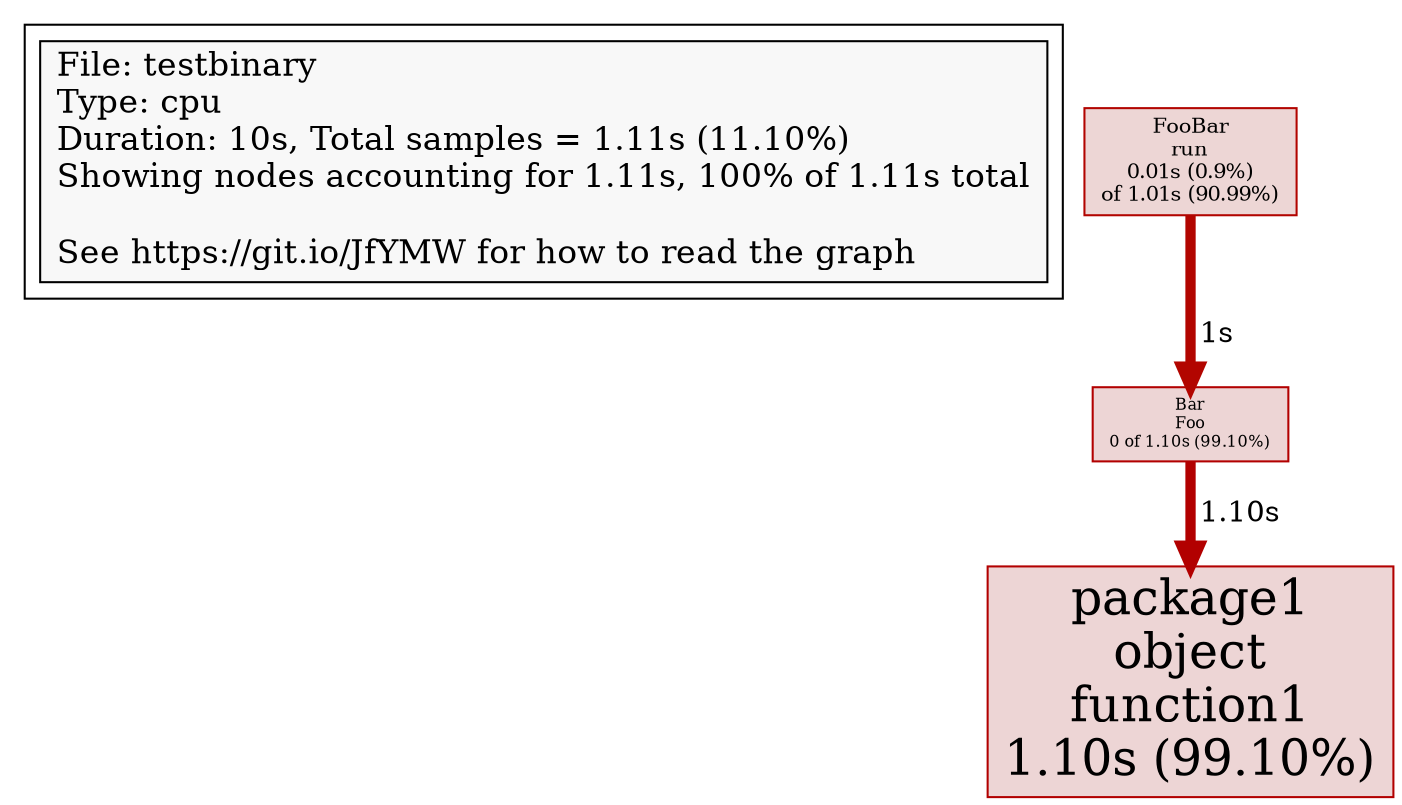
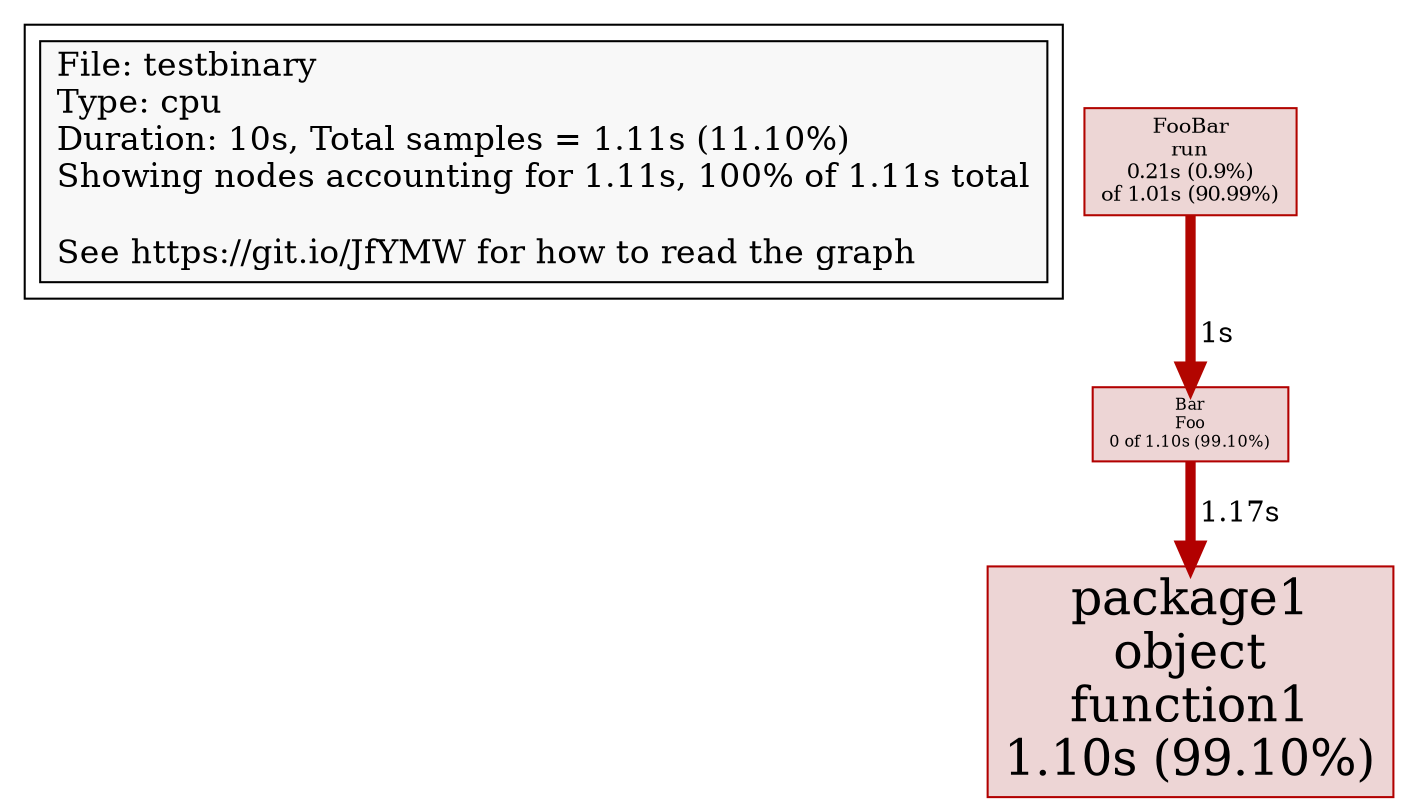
node "FooBar run 0.01s (0.9%) of 1.01s (90.99%)": label "FooBar run 0.01s (0.9%) of 1.01s (90.99%)" -> "FooBar run 0.21s (0.9%) of 1.01s (90.99%)"
edge "Bar Foo 0 of 1.10s (99.10%)" -> "package1 object function1 1.10s (99.10%)": label " 1.10s" -> " 1.17s"
